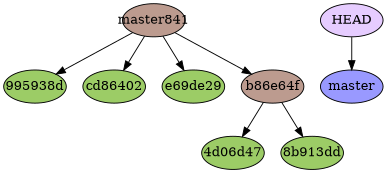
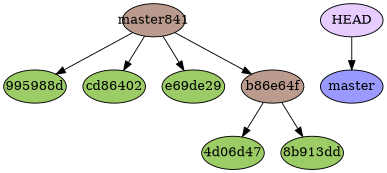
node "995938d": label "995938d" -> "995988d"
